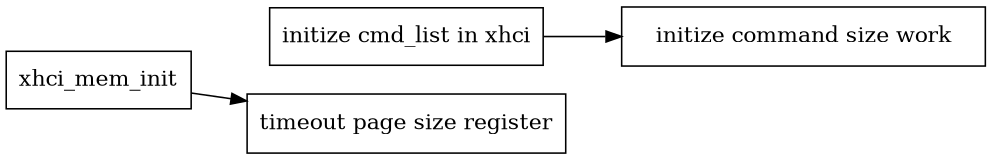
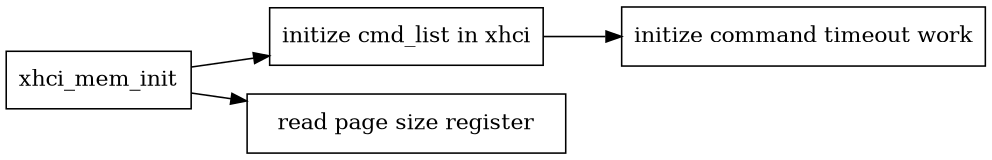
node "initize command size work": label "initize command size work" -> "initize command timeout work"
edge "xhci_mem_init" -> "initize cmd_list in xhci": added
node "timeout page size register": label "timeout page size register" -> "read page size register"
